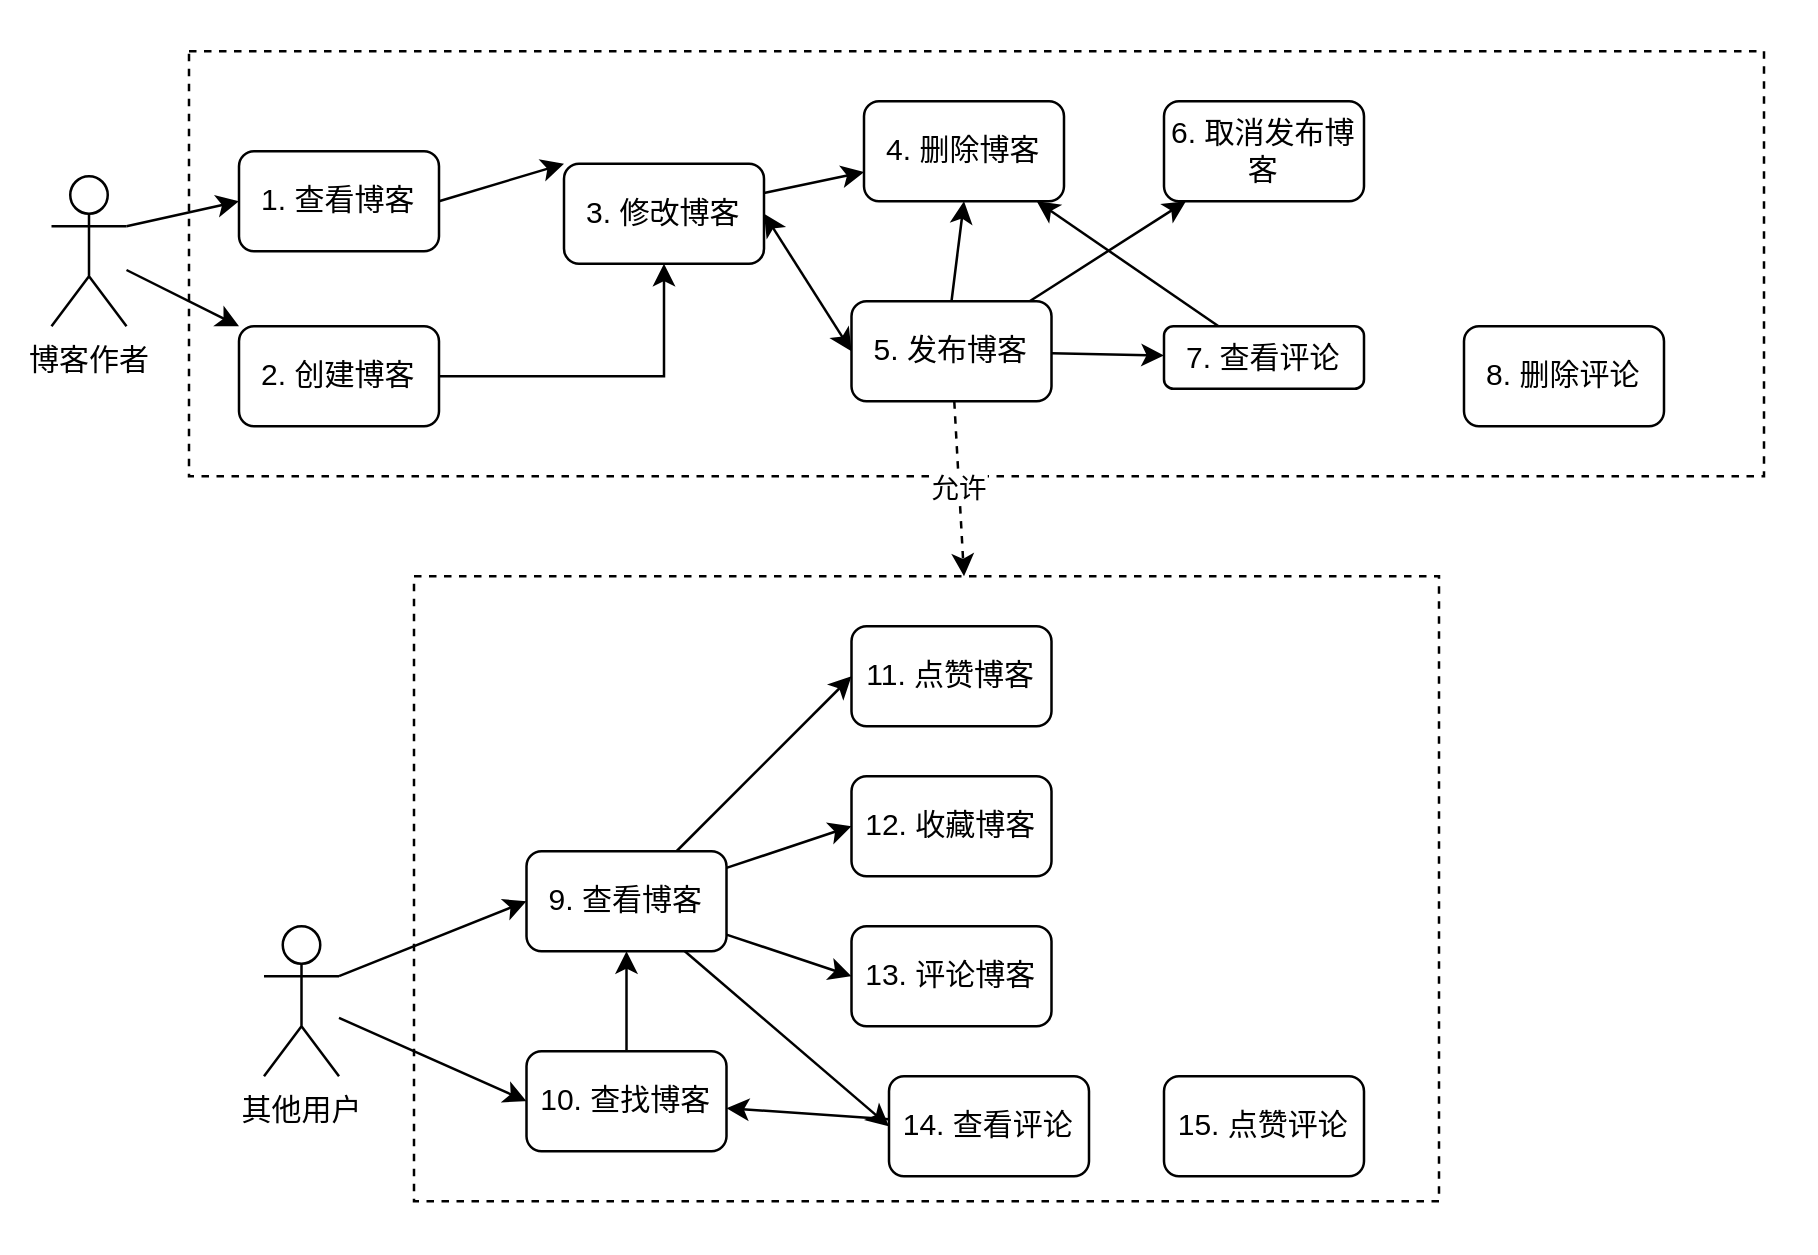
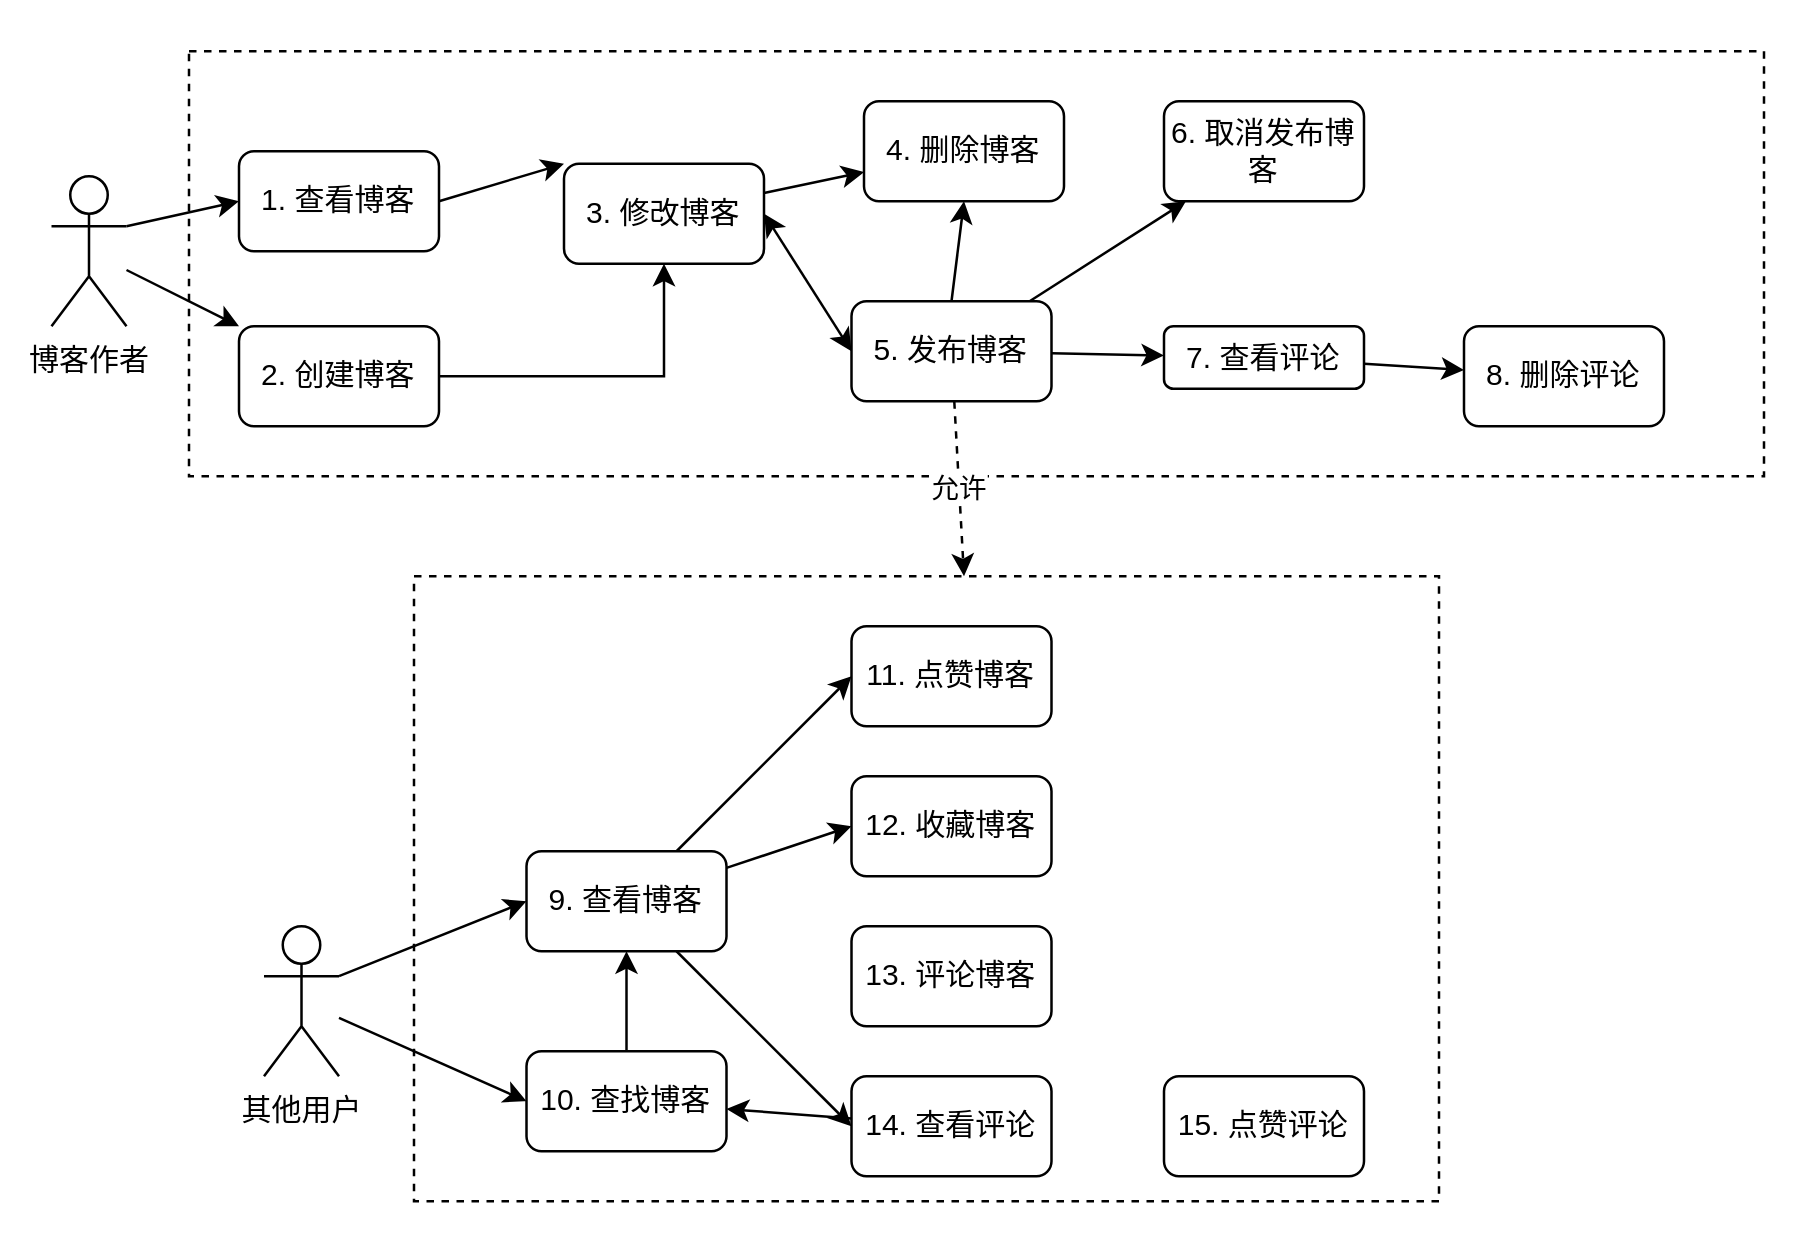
edge "7. 查看评论" -> "4. 删除博客": now "7. 查看评论" -> "8. 删除评论"
edge "9. 查看博客" -> "13. 评论博客": removed
node "14. 查看评论": moved (989, 1126) -> (951, 1126)
